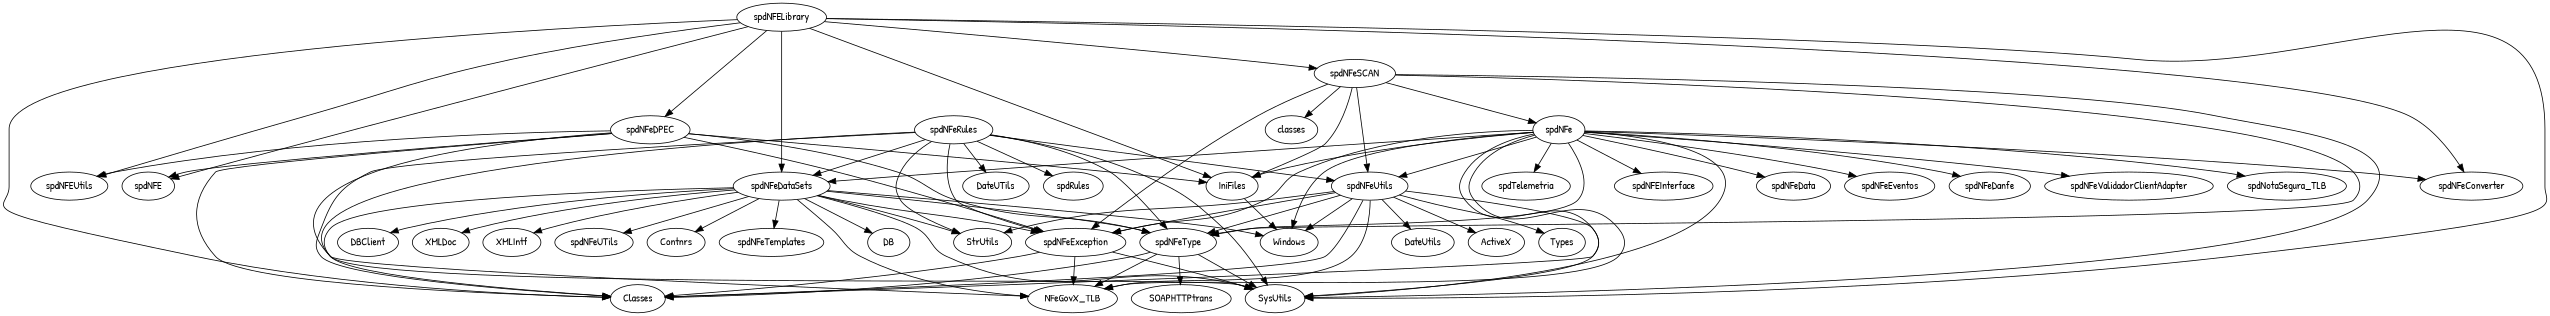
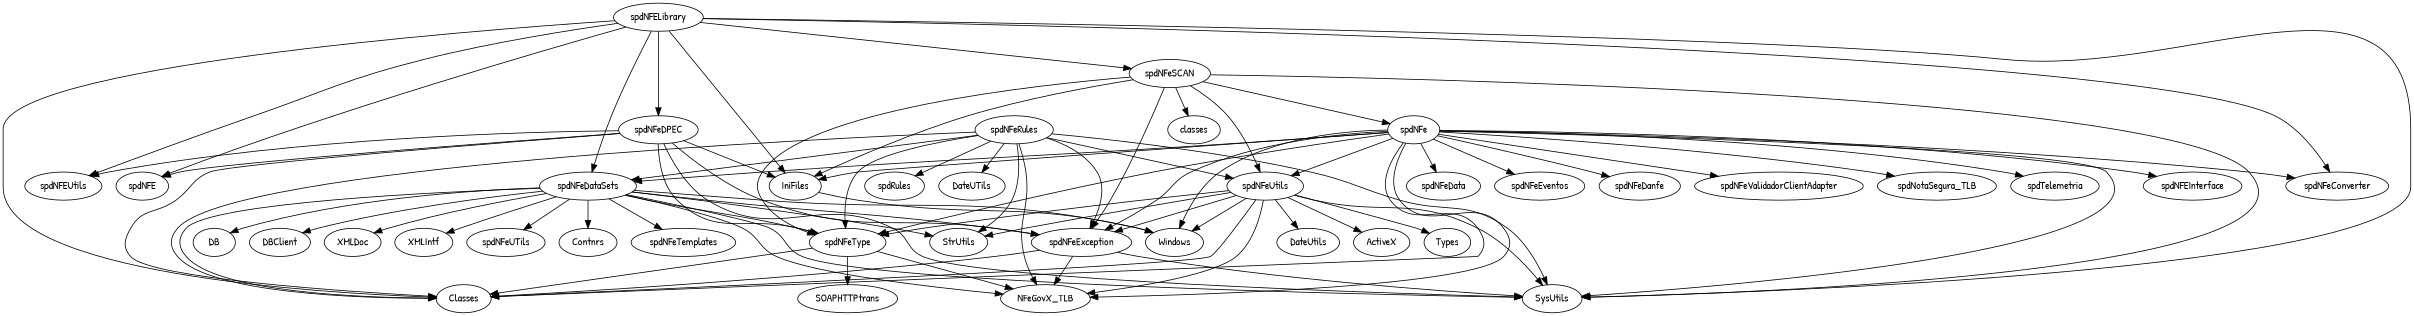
edge "spdNFeType" -> "SysUtils": removed
